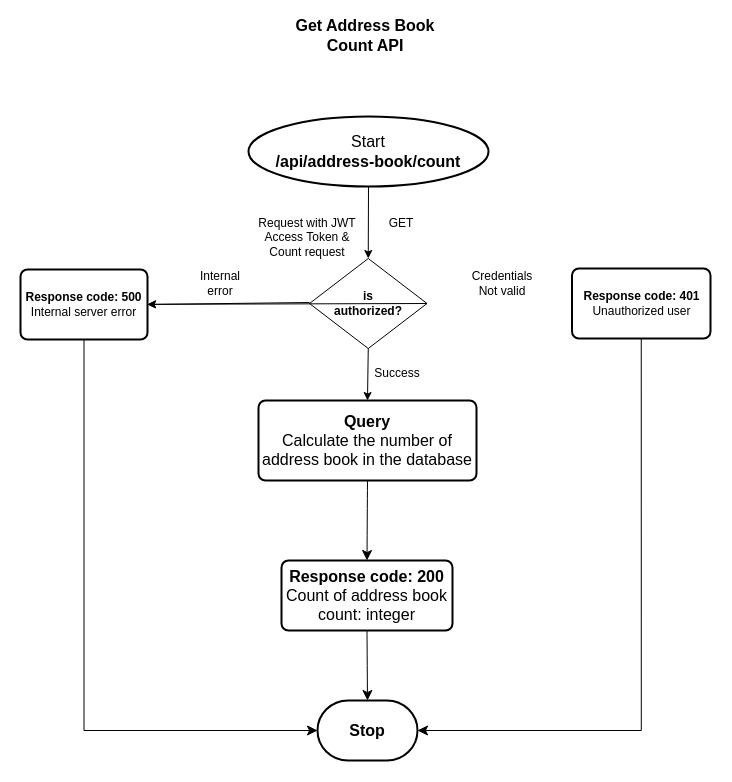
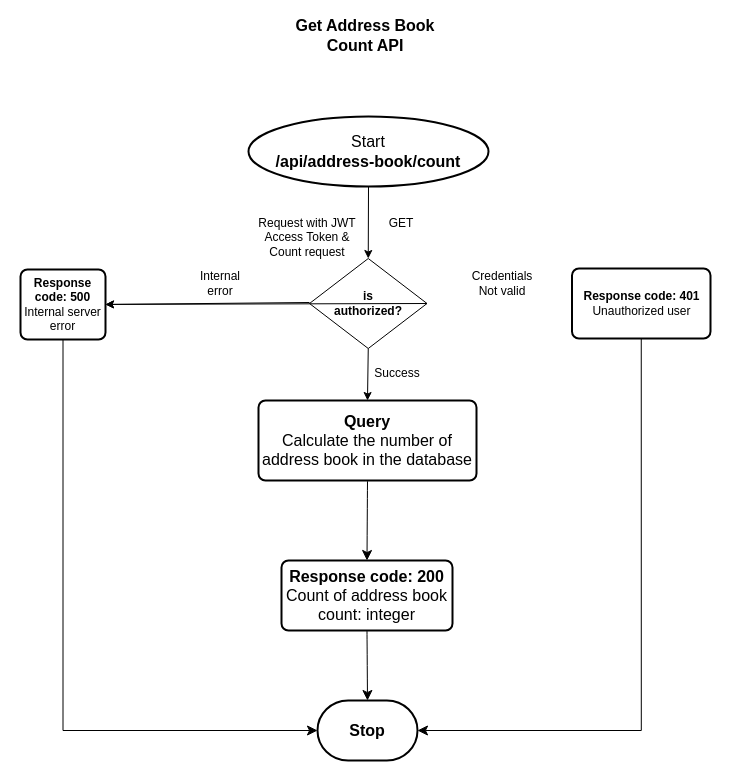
node "Response code: 500 Internal server error": size 127x70 -> 85x70
